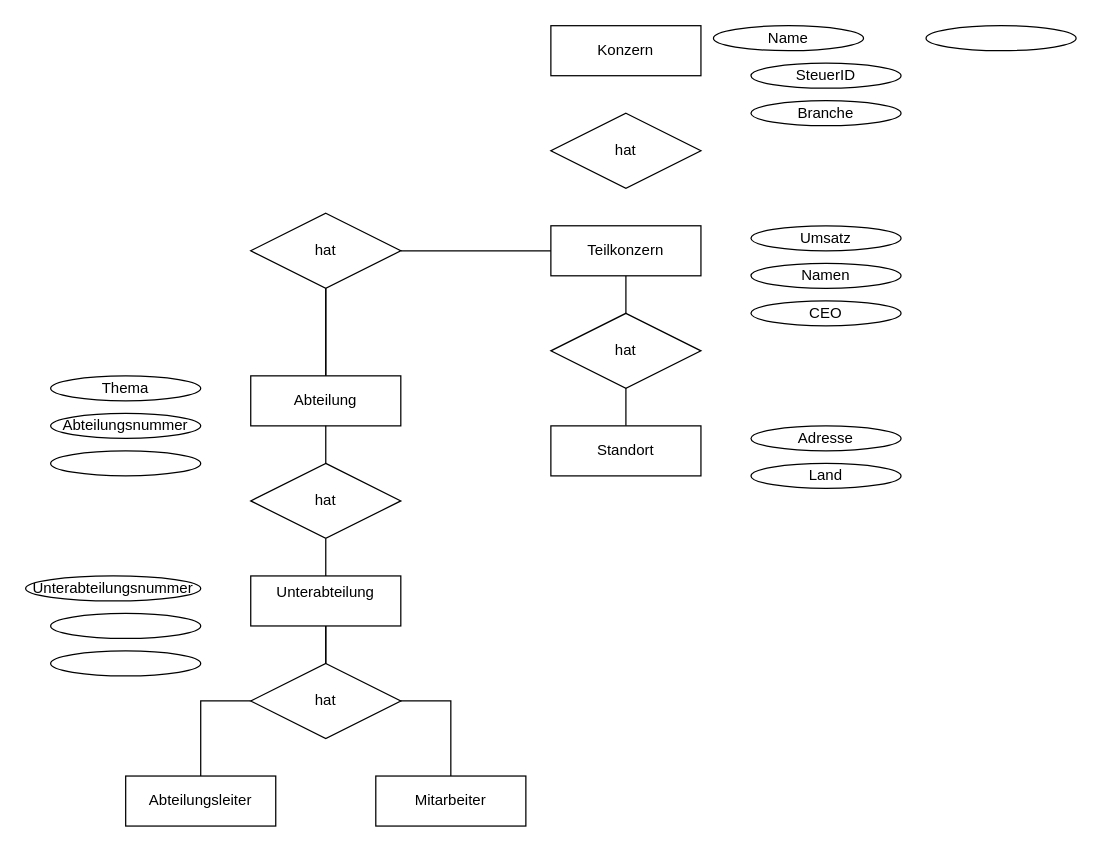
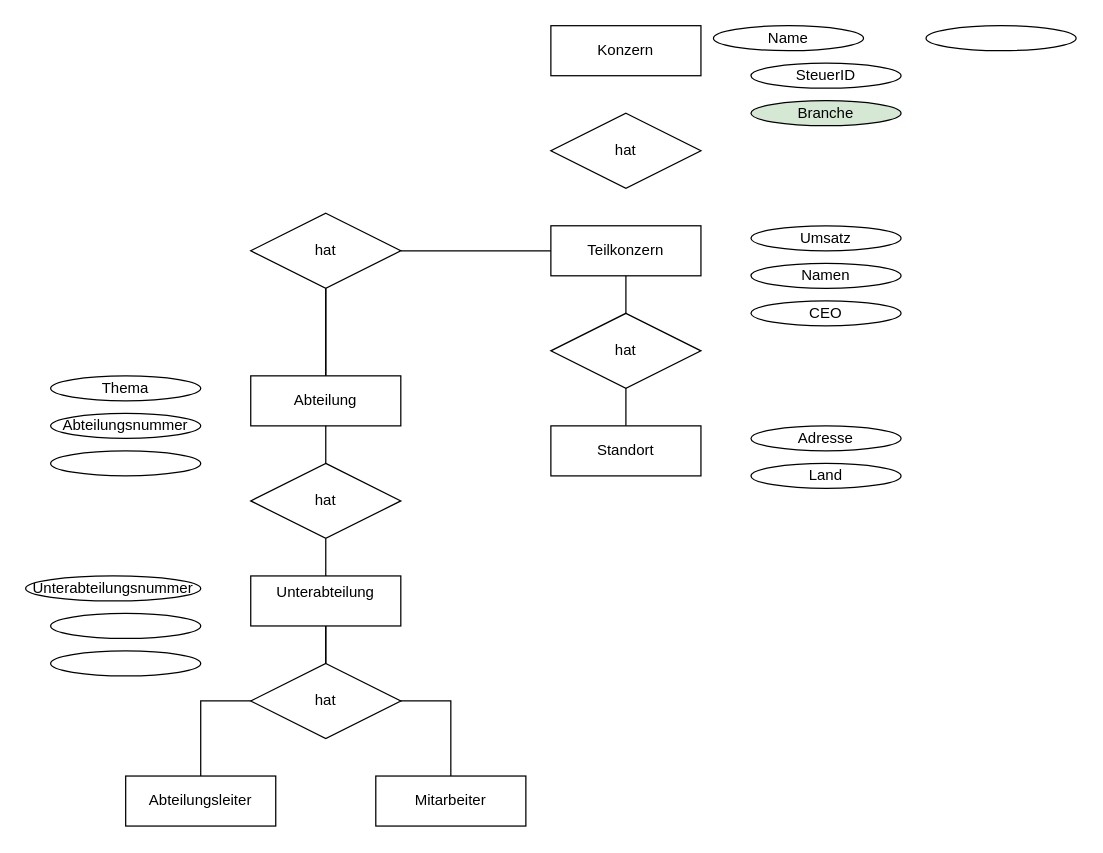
node "Branche": fillcolor #ffffff -> #d5e8d4
